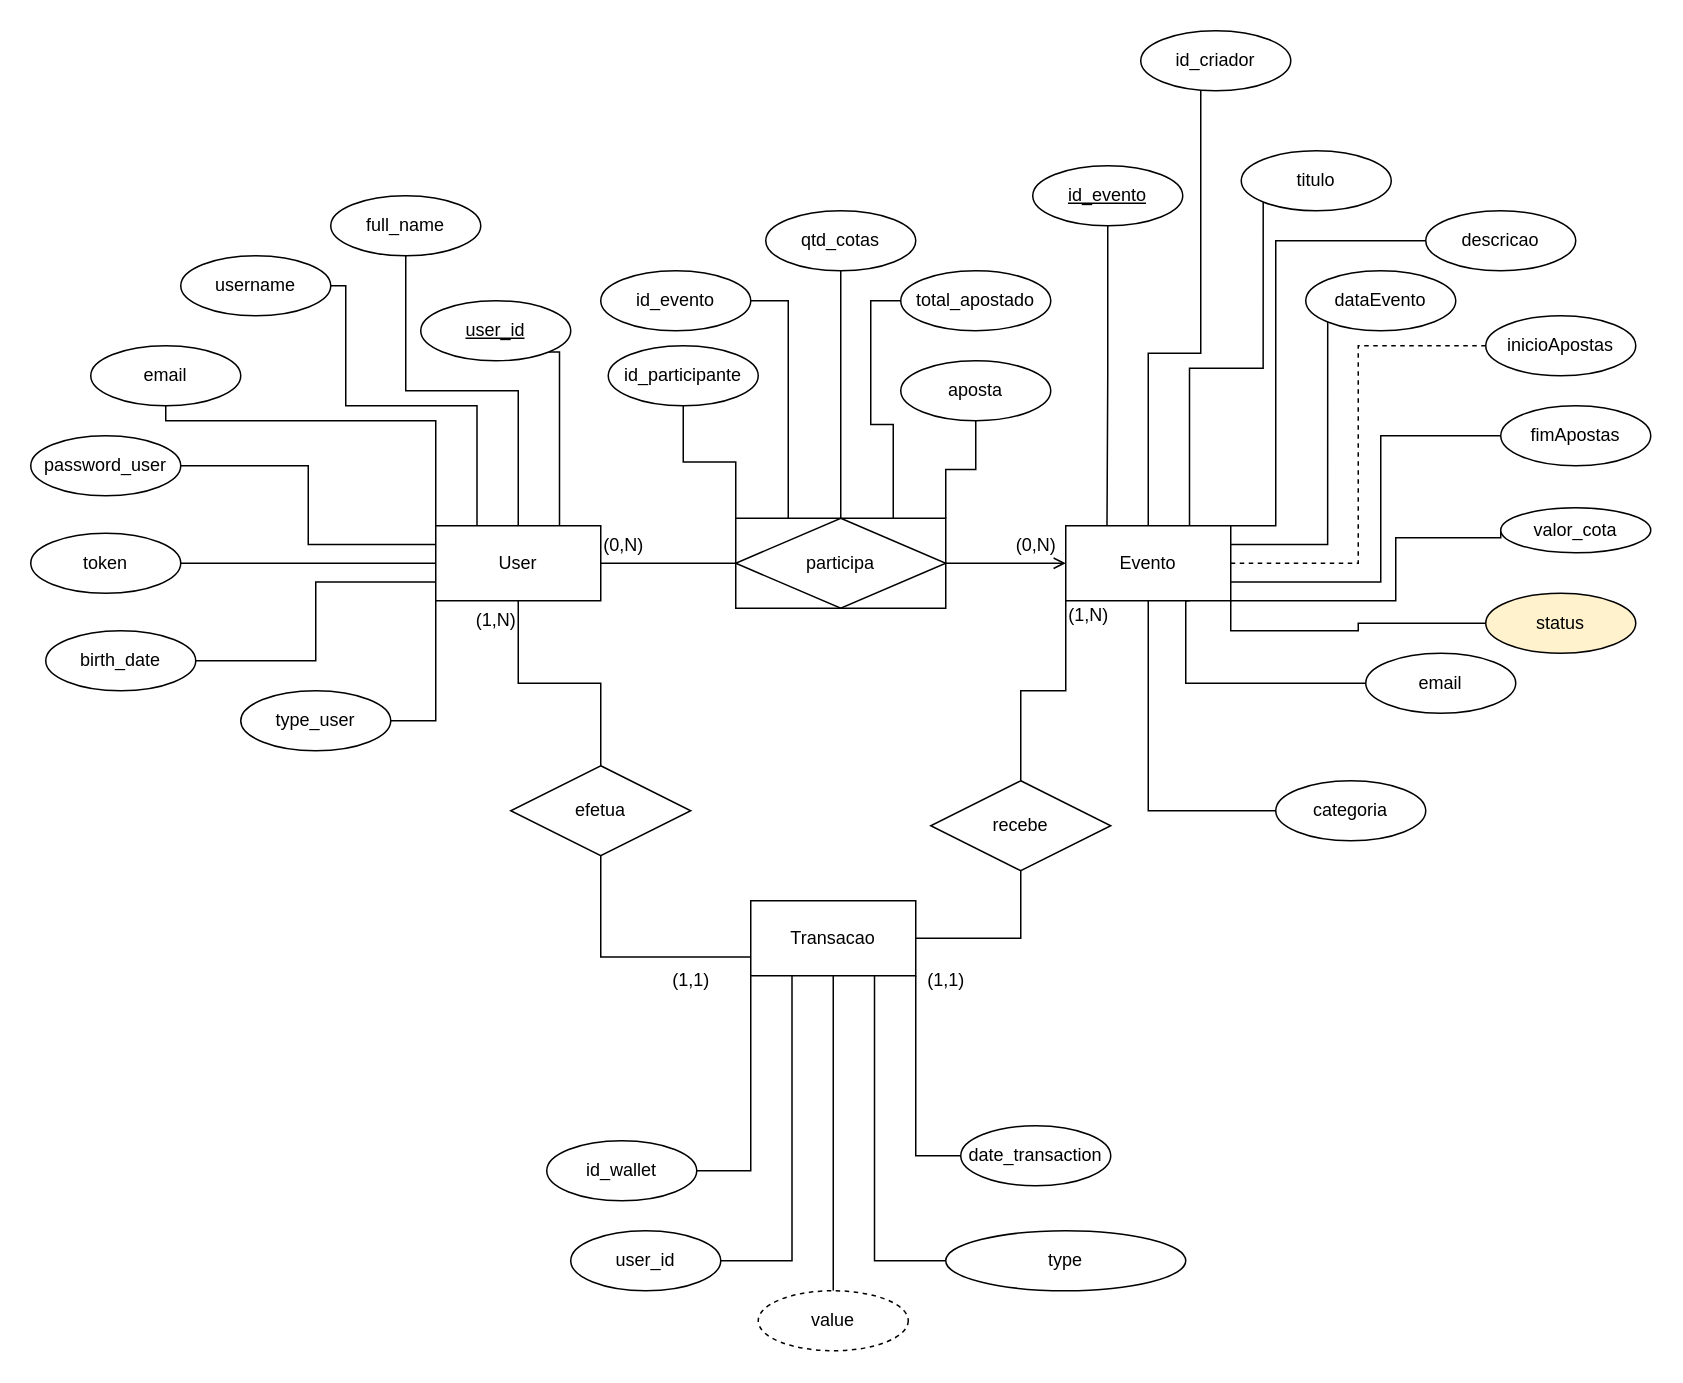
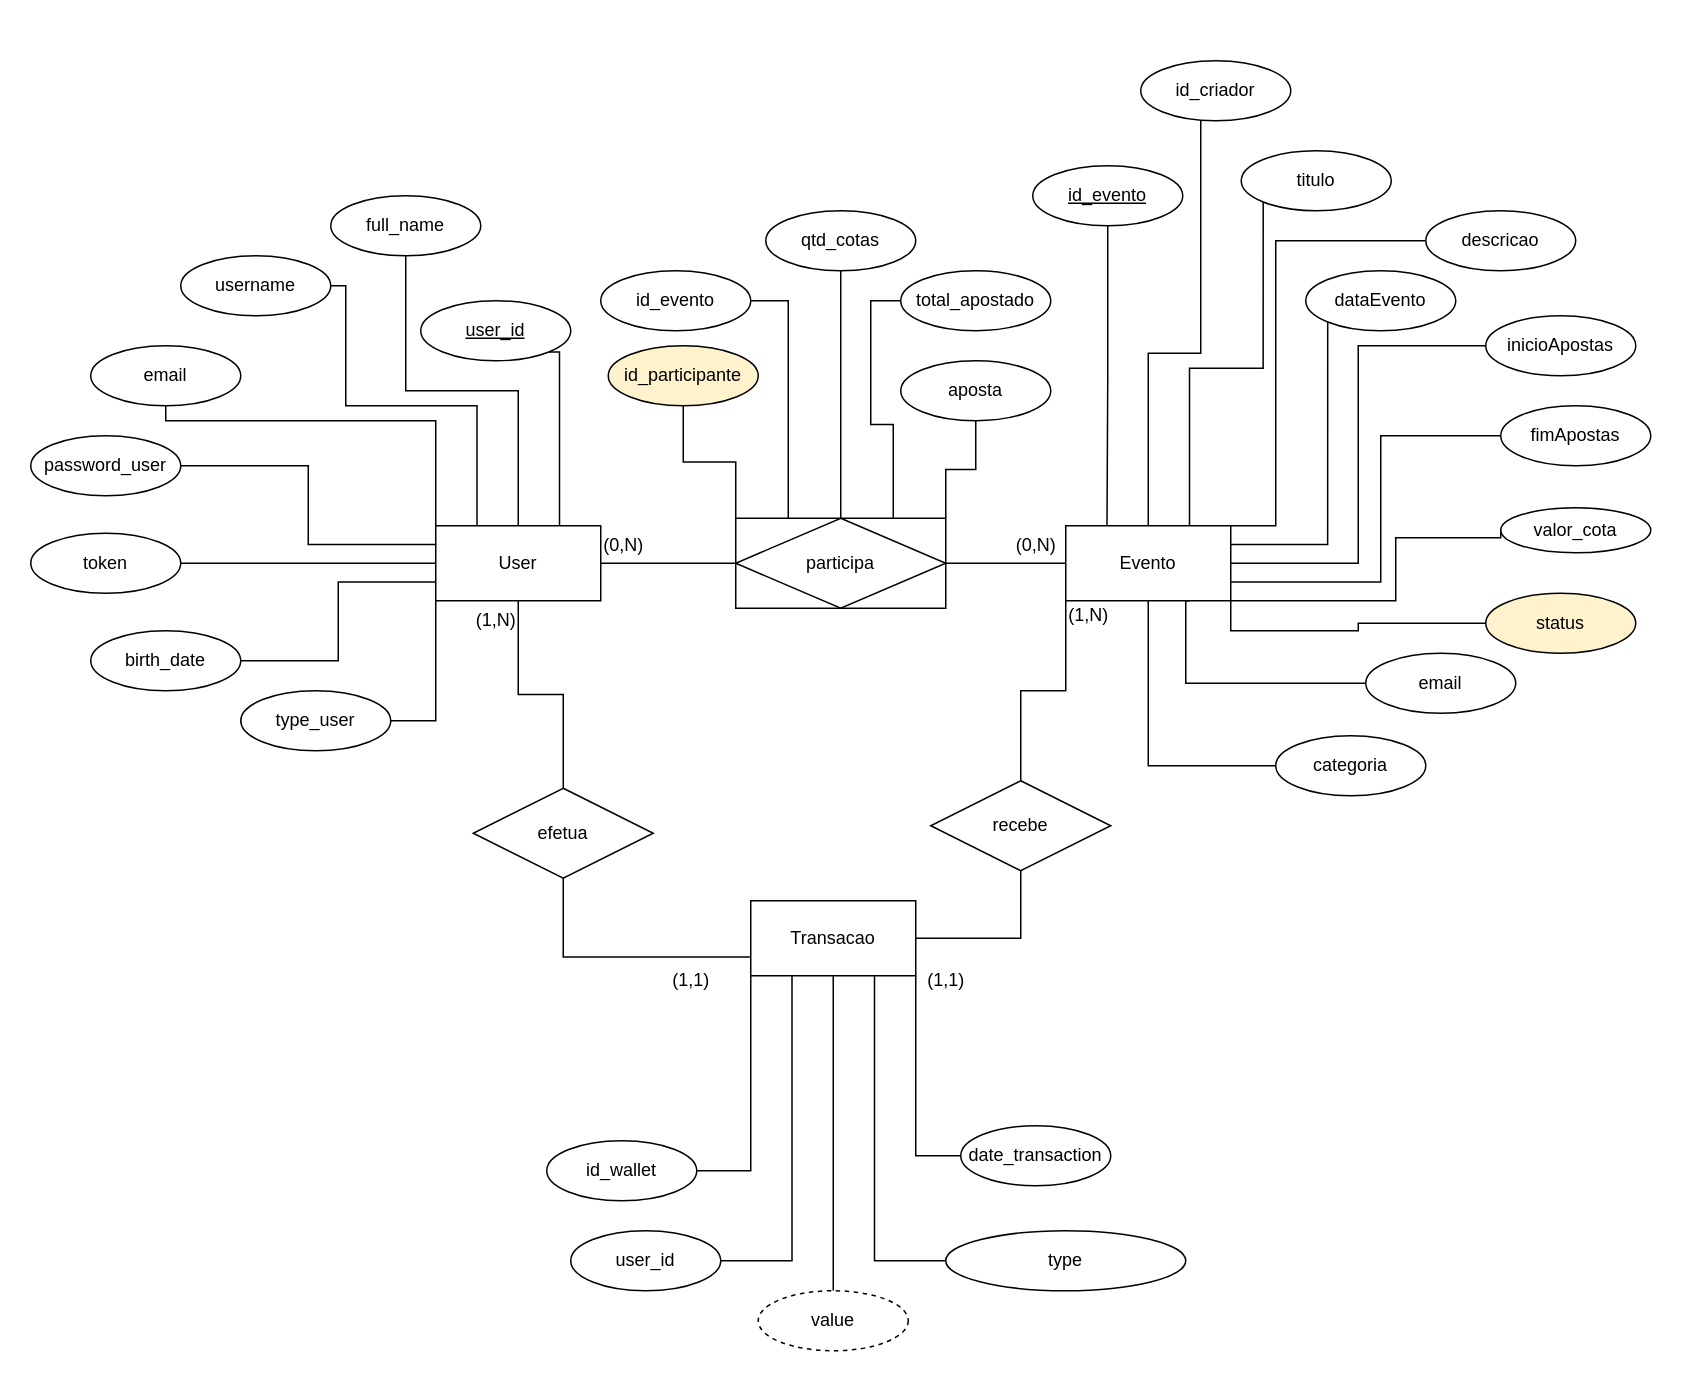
node "id_criador": moved (1216, 61) -> (1216, 91)
node "id_participante": fillcolor #ffffff -> #fff2cc
edge "inicioApostas" -- "Evento": style dashed -> solid
edge "participa" -> "Evento": arrowhead open -> none
node "birth_date": moved (121, 661) -> (166, 661)
node "efetua": moved (601, 811) -> (563, 833)
node "categoria": moved (1351, 811) -> (1351, 766)
